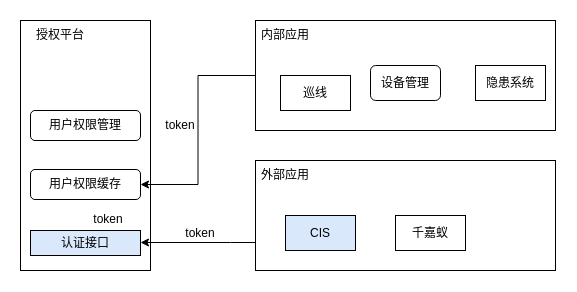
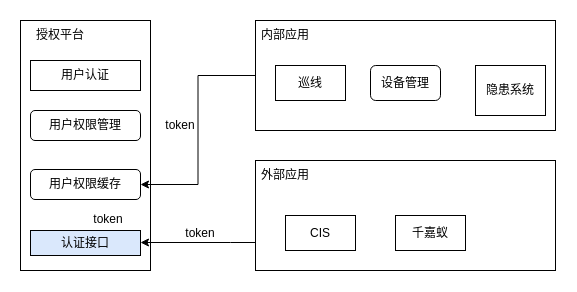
node "用户认证": added
node "隐患系统": size 70x35 -> 70x50
node "巡线": moved (316, 93) -> (311, 83)
node "CIS": fillcolor #dae8fc -> #ffffff
